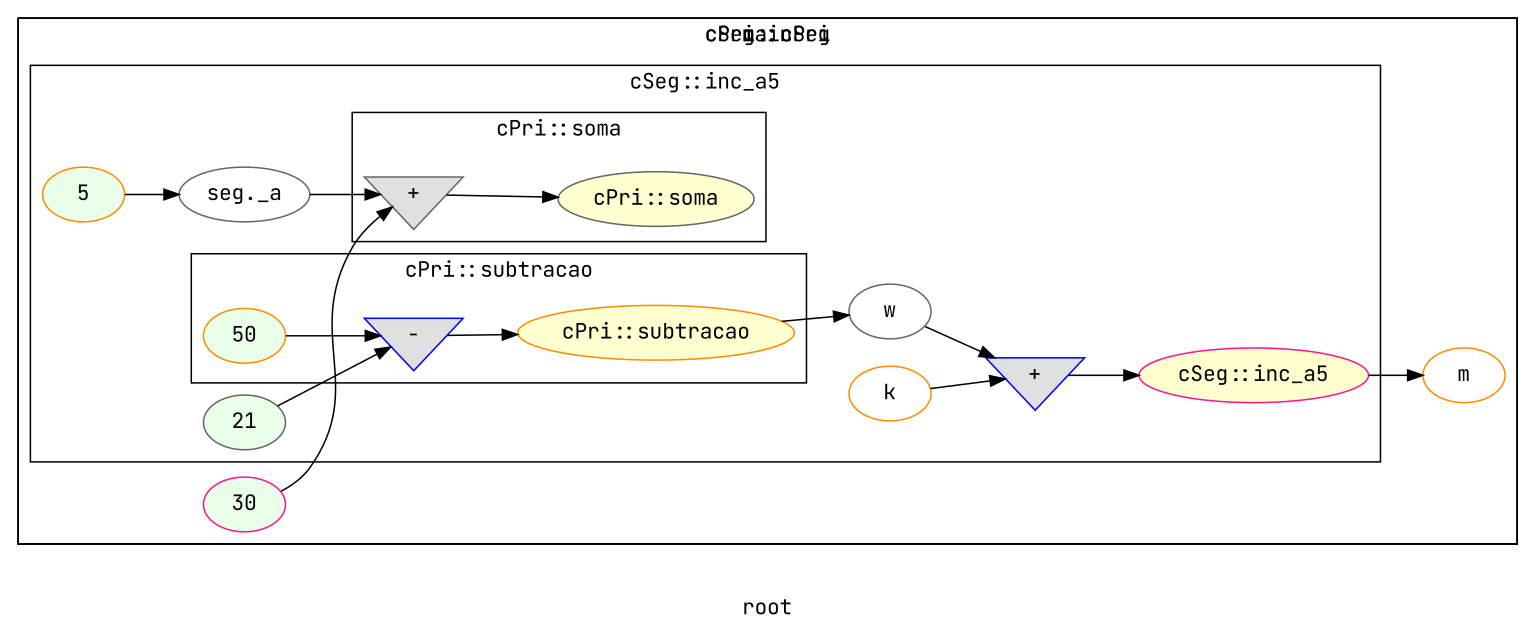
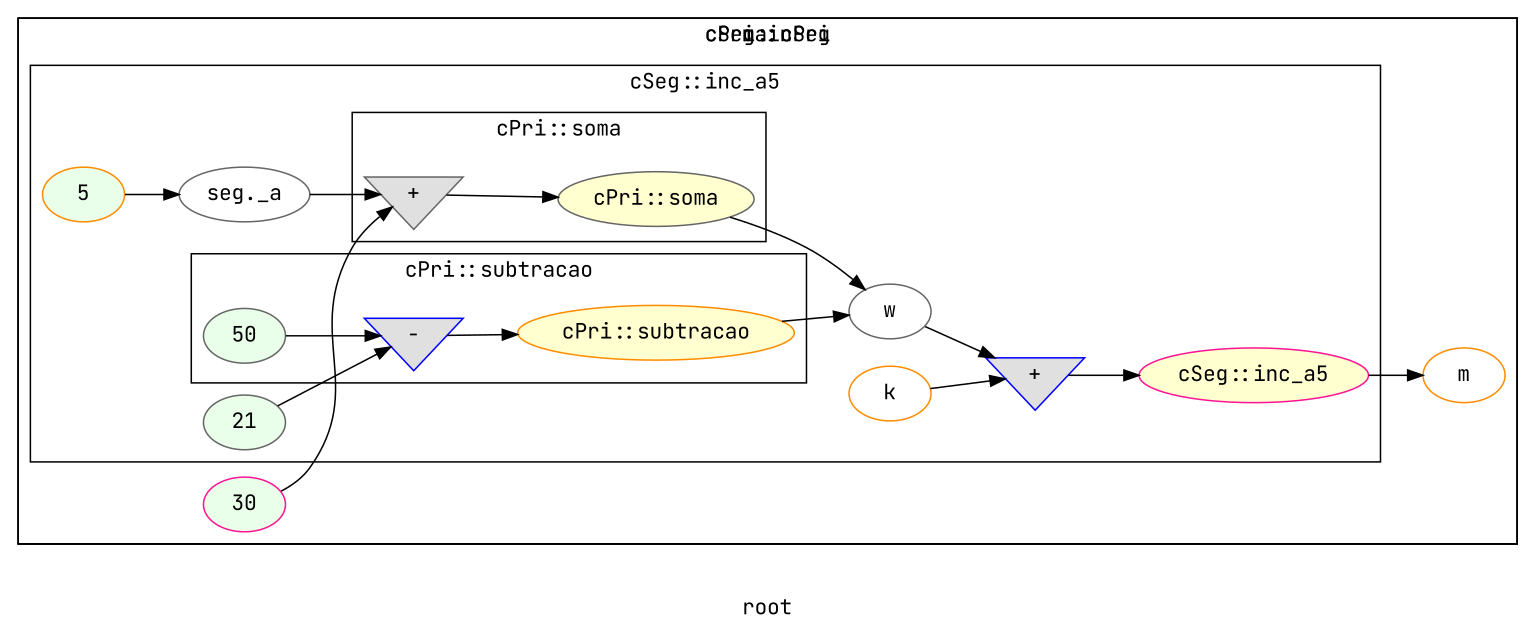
edge "cPri::soma" -> "w": added
node "50": color darkorange -> gray40
